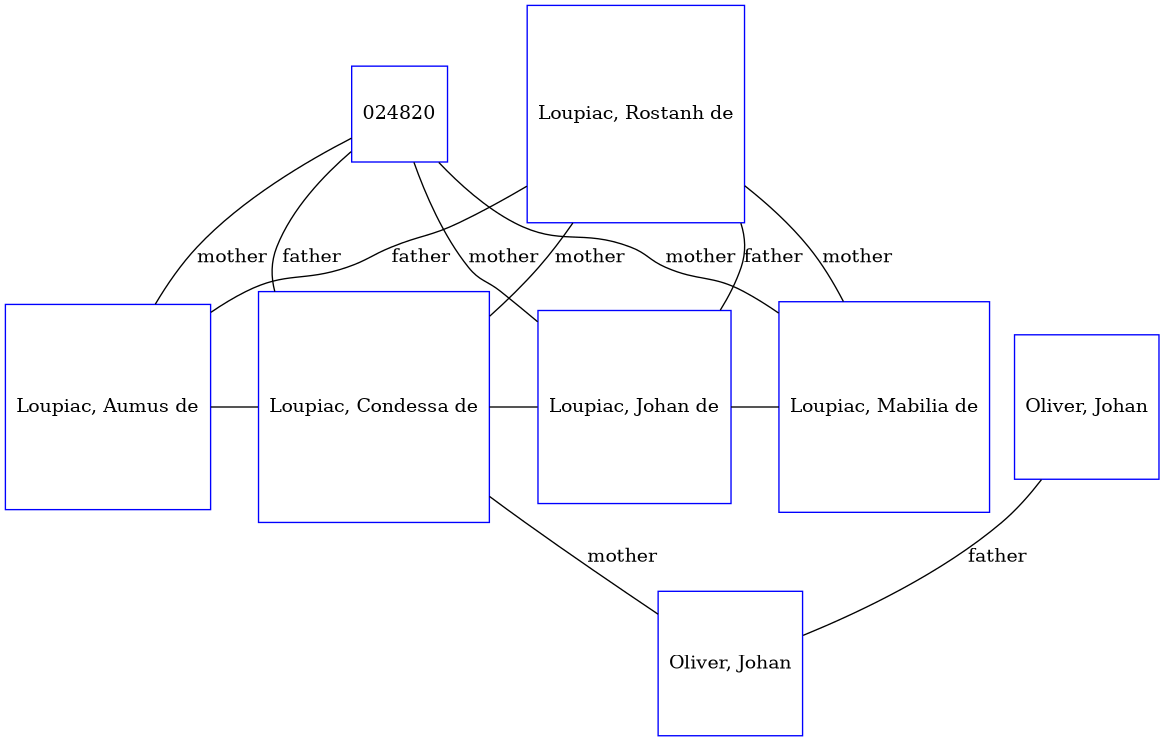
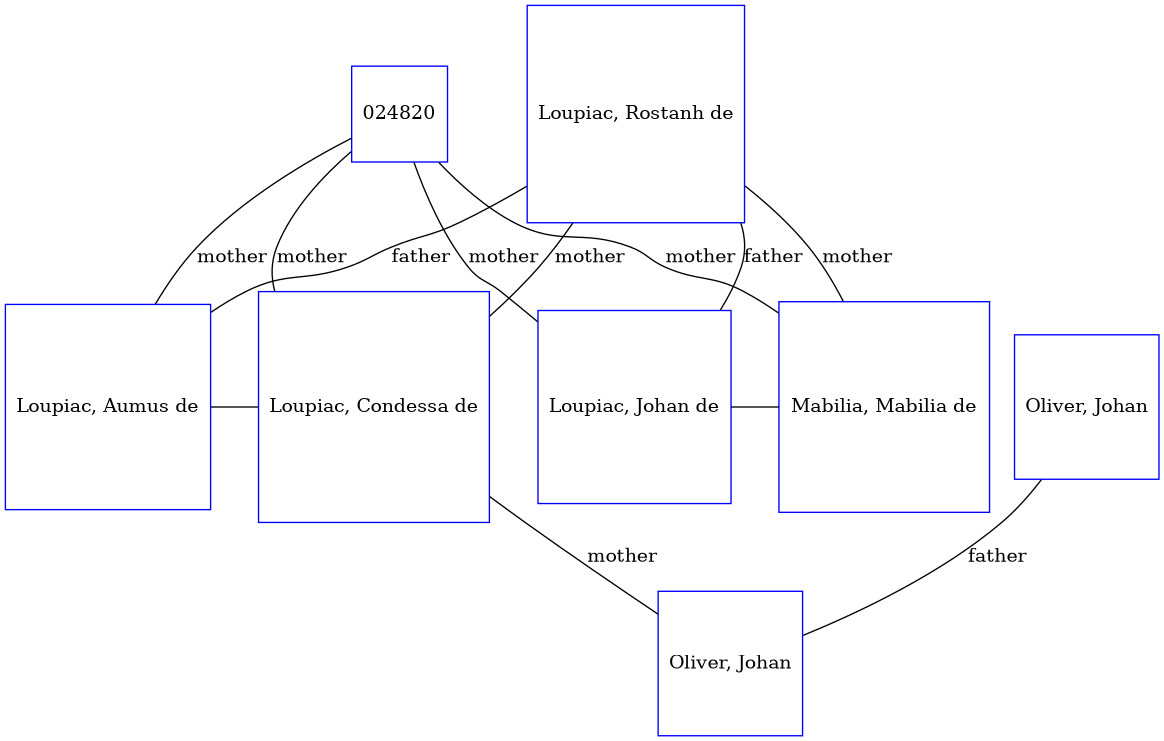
edge "024820" -- "Loupiac, Condessa de": label "father" -> "mother"
edge "Loupiac, Condessa de" -- "Loupiac, Johan de": removed
node "Loupiac, Mabilia de": label "Loupiac, Mabilia de" -> "Mabilia, Mabilia de"
